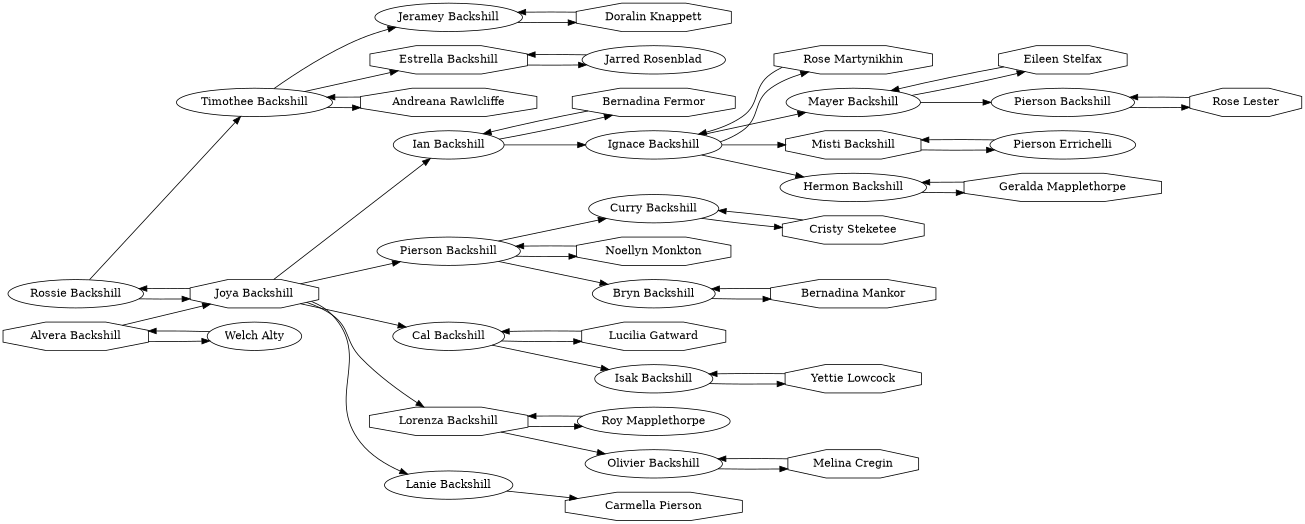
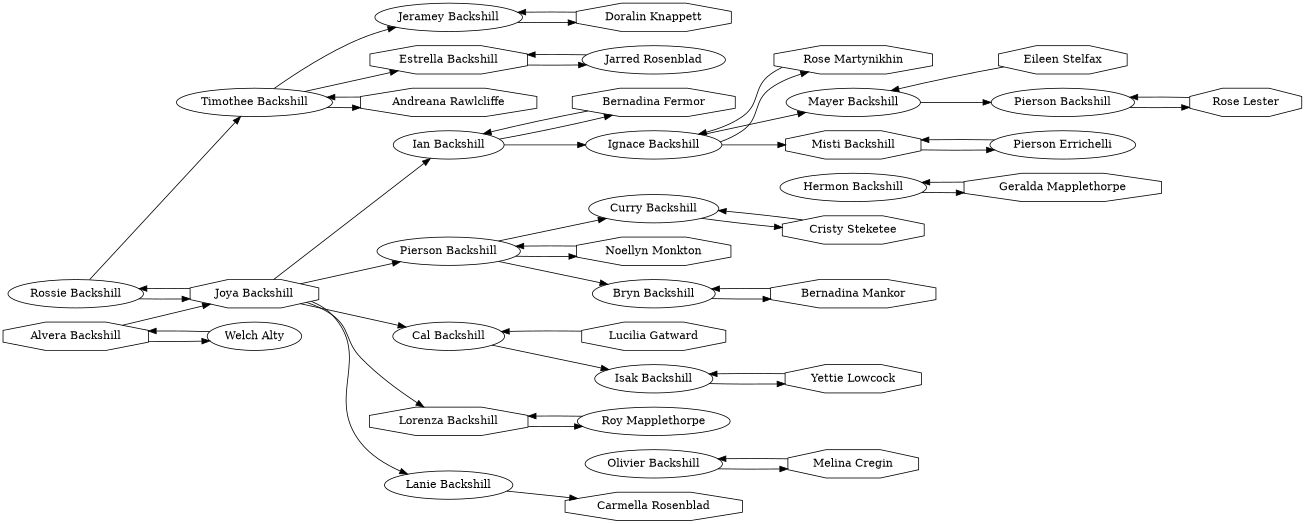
edge "Mayer Backshill" -> "Eileen Stelfax": removed
edge "Ignace Backshill" -> "Hermon Backshill": removed
edge "Cal Backshill" -> "Lucilia Gatward": removed
edge "Lorenza Backshill" -> "Olivier Backshill": removed
node "Carmella Pierson": label "Carmella Pierson" -> "Carmella Rosenblad"
